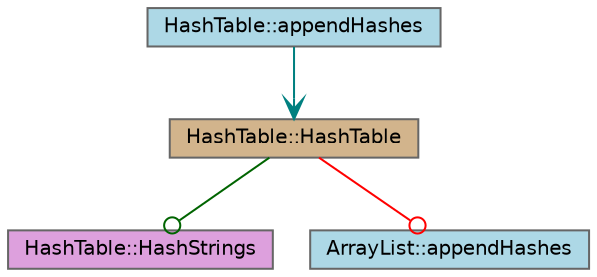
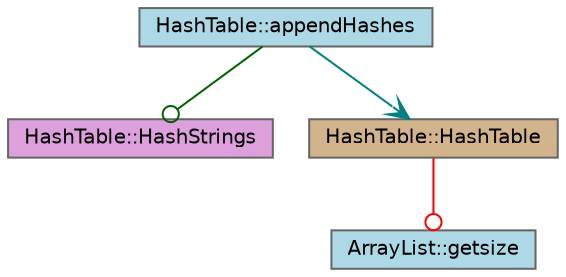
edge "HashTable::HashTable" -> "HashTable::HashStrings": now "HashTable::appendHashes" -> "HashTable::HashStrings"
node "ArrayList::appendHashes": label "ArrayList::appendHashes" -> "ArrayList::getsize"
